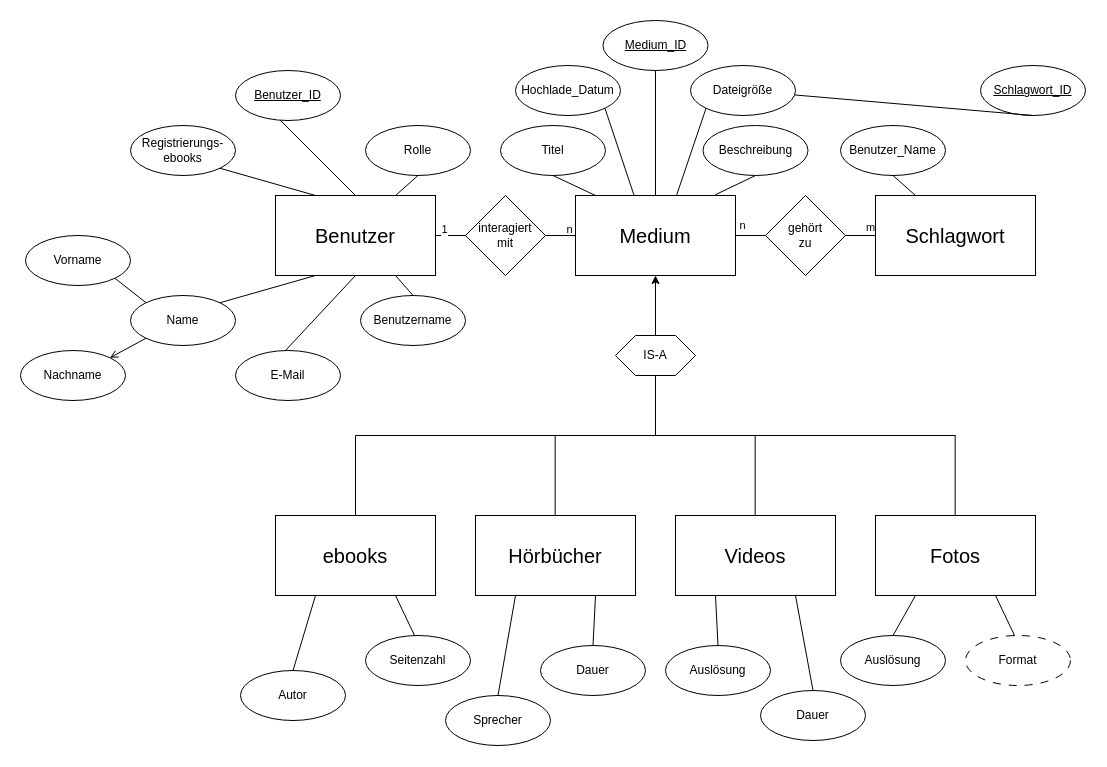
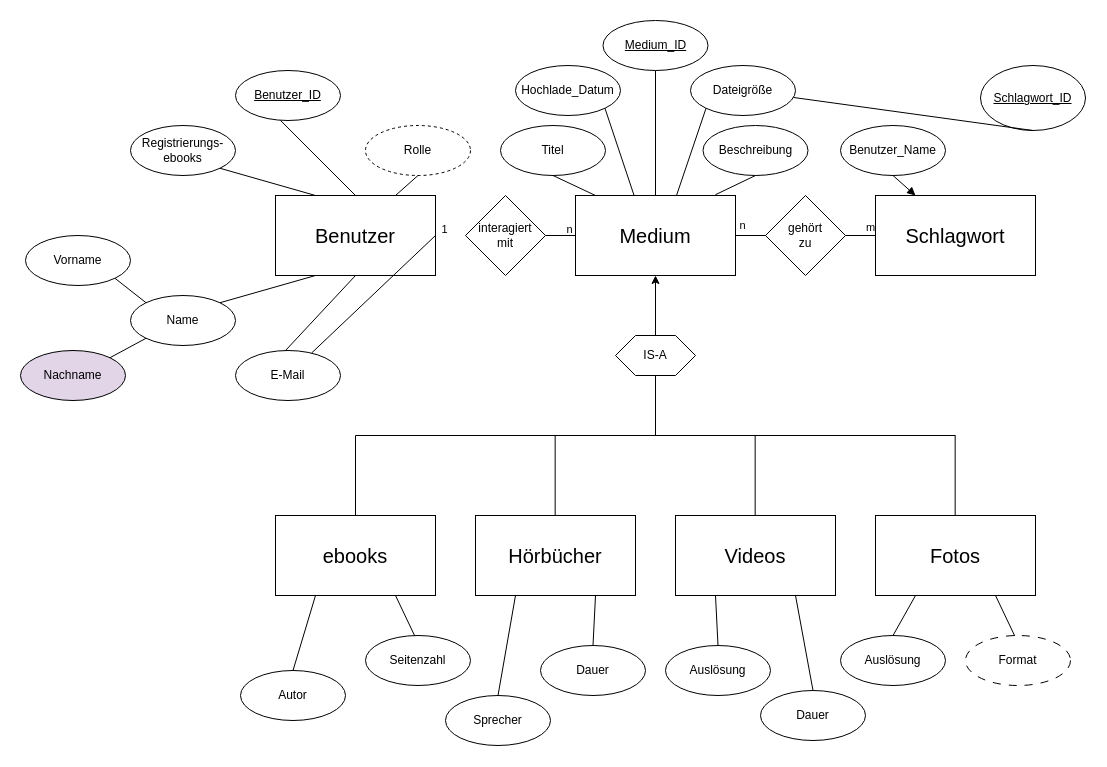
node "Schlagwort_ID": size 105x50 -> 105x65
node "Rolle": style solid -> dashed
edge "Benutzer_Name" -- "Schlagwort": arrowhead none -> block
edge "Benutzer" -- "interagiert mit": now "Benutzer" -- "E-Mail"
edge "Benutzer" -- "Benutzername": removed
node "Benutzername": removed
edge "Name" -> "Nachname": arrowhead open -> none
node "Nachname": fillcolor #ffffff -> #e1d5e7
